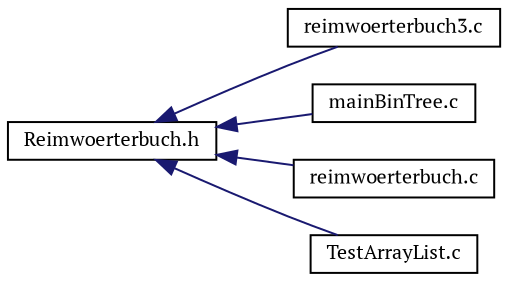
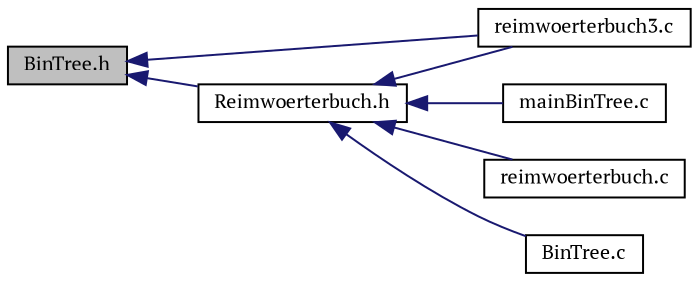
node "BinTree.h": added
node "TestArrayList.c": label "TestArrayList.c" -> "BinTree.c"
